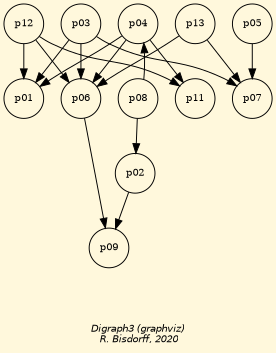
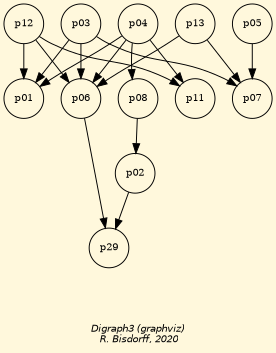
edge "p08" -> "p04": reversed
node "p09": label "p09" -> "p29"
